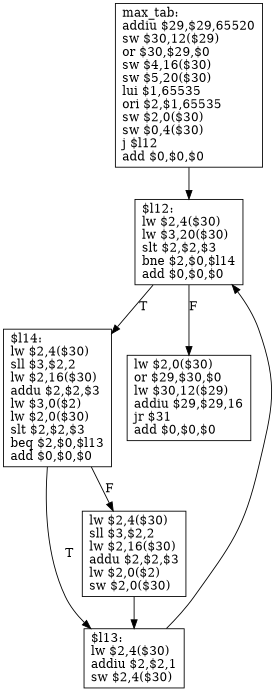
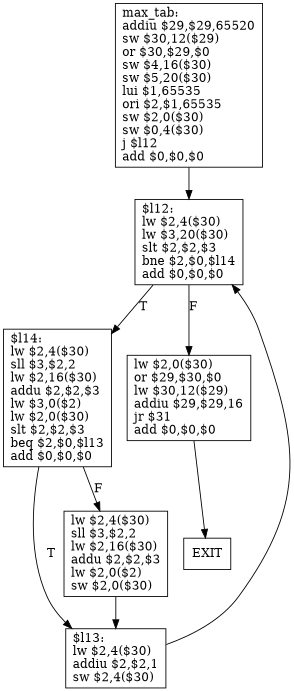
node "EXIT": added
